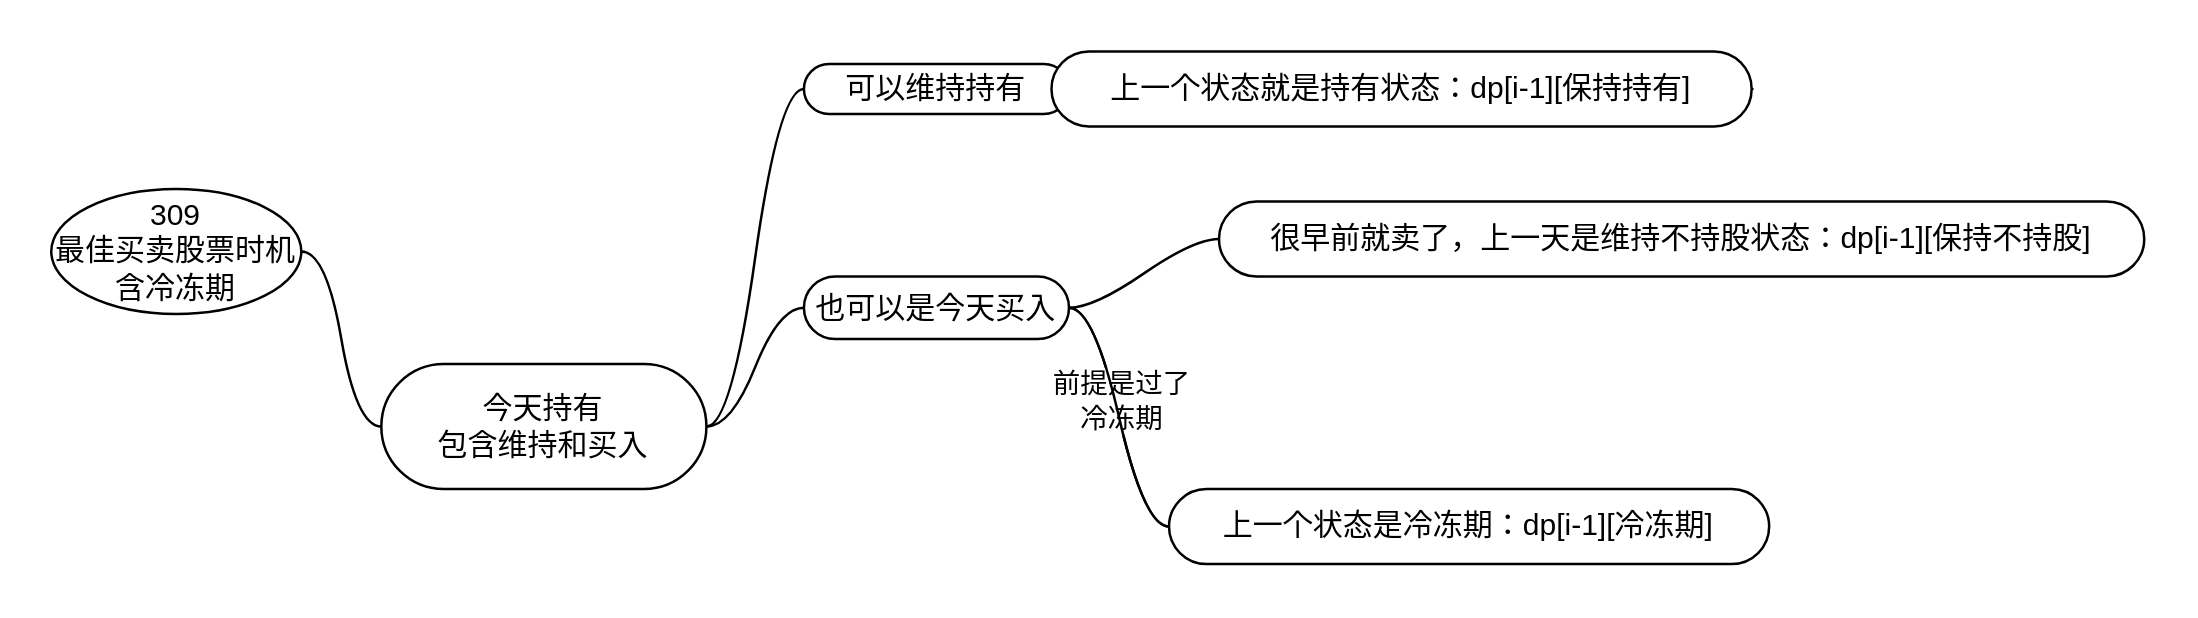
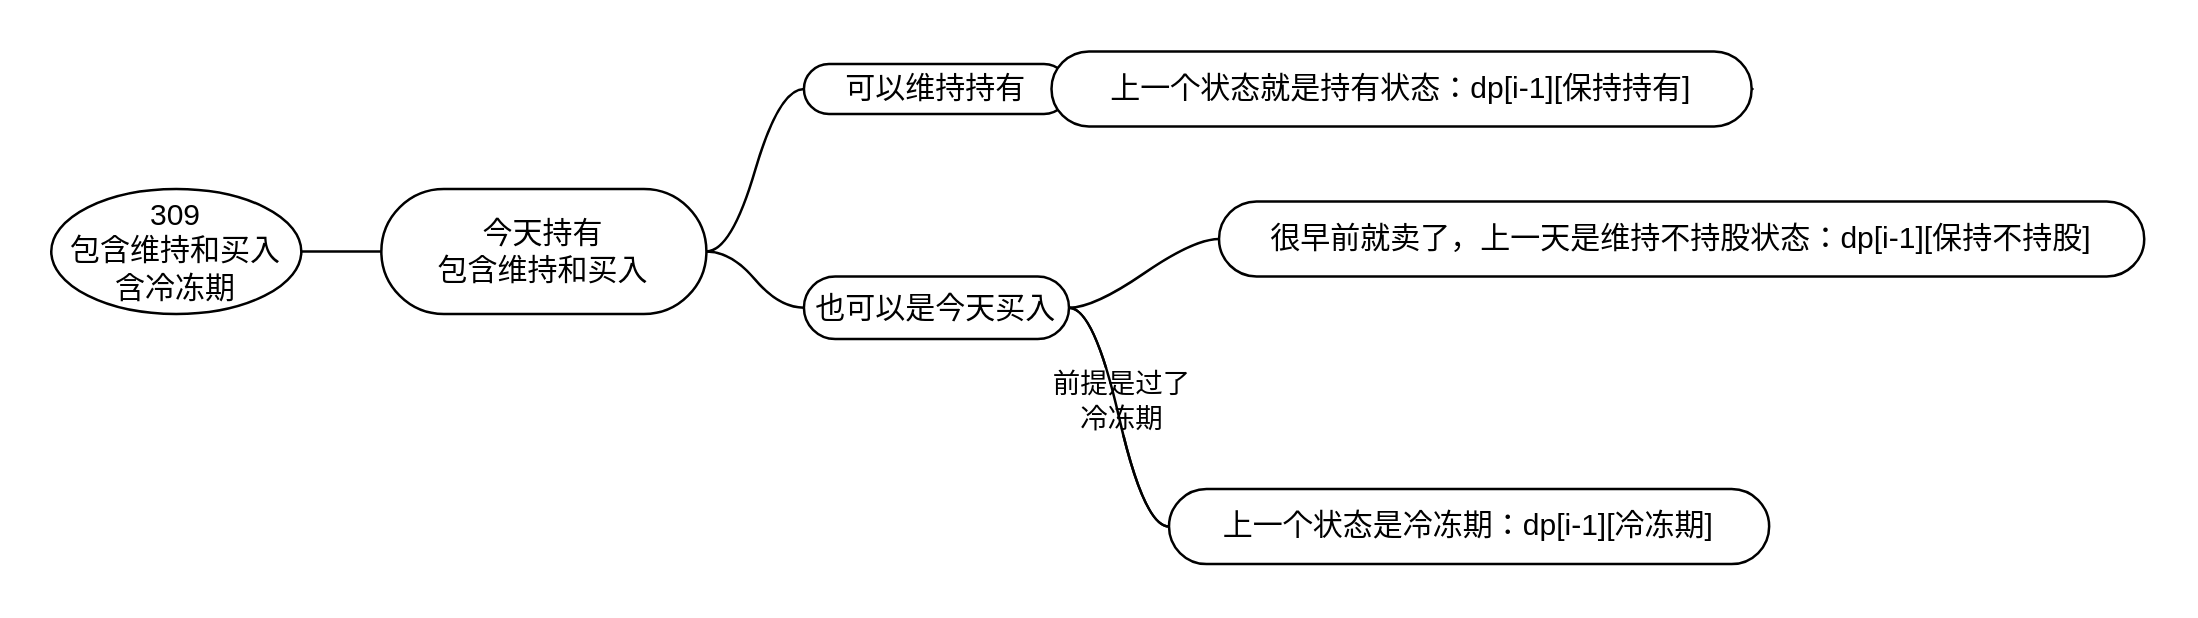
node "309 最佳买卖股票时机 含冷冻期": label "309 最佳买卖股票时机 含冷冻期" -> "309 包含维持和买入 含冷冻期"
node "今天持有 包含维持和买入": moved (544, 426) -> (544, 251)
